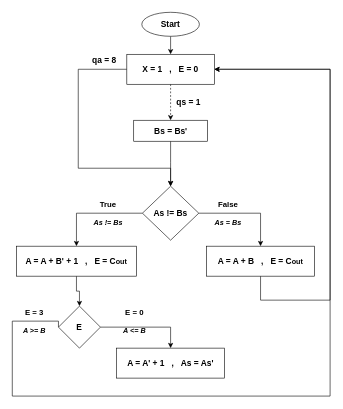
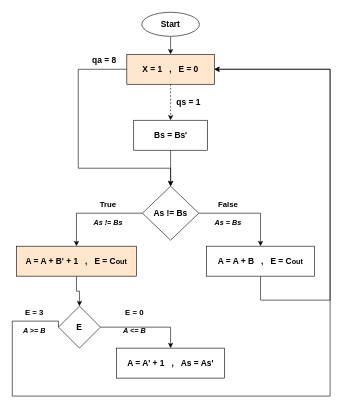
node "X = 1 , E = 0": fillcolor #ffffff -> #ffe6cc
node "Bs = Bs'": size 74x21 -> 74x30
node "A = A + B' + 1 , E = Cout": fillcolor #ffffff -> #ffe6cc
